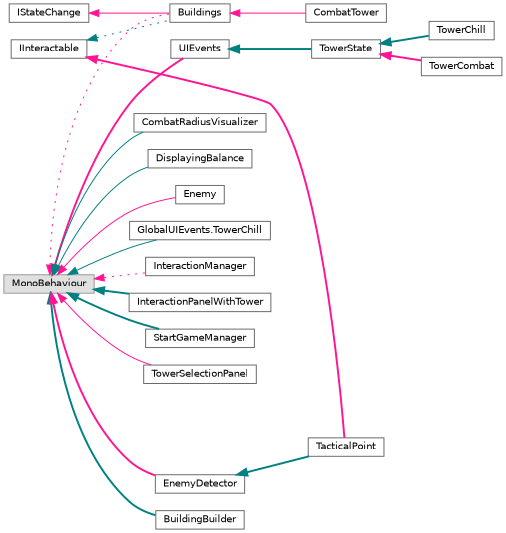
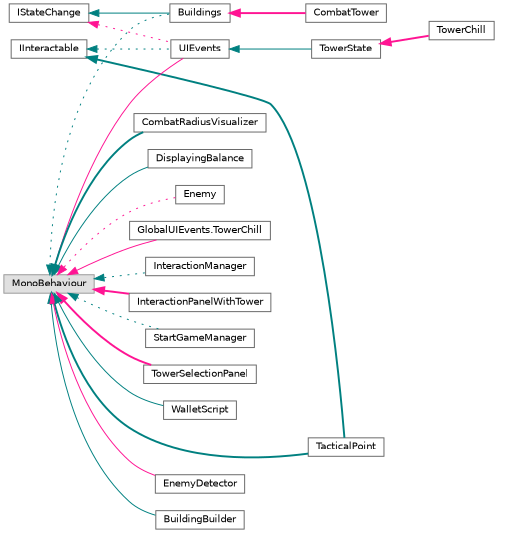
edge "Buildings" -> "IStateChange": color deeppink -> teal
edge "CombatTower" -> "Buildings": style solid -> bold
edge "Buildings" -> "IInteractable": now "UIEvents" -> "IInteractable"
edge "UIEvents" -> "IStateChange": added
edge "TowerChill" -> "TowerState": color teal -> deeppink
edge "TowerState" -> "UIEvents": style bold -> solid
node "TowerCombat": removed
edge "Buildings" -> "MonoBehaviour": color deeppink -> teal
edge "UIEvents" -> "MonoBehaviour": style bold -> solid
edge "TacticalPoint" -> "IInteractable": color deeppink -> teal
edge "CombatRadiusVisualizer" -> "MonoBehaviour": style solid -> bold
edge "Enemy" -> "MonoBehaviour": style solid -> dotted
edge "GlobalUIEvents.TowerChill" -> "MonoBehaviour": color teal -> deeppink
edge "InteractionManager" -> "MonoBehaviour": color deeppink -> teal
edge "InteractionPanelWithTower" -> "MonoBehaviour": color teal -> deeppink
edge "StartGameManager" -> "MonoBehaviour": style bold -> dotted
edge "TowerSelectionPanel" -> "MonoBehaviour": style solid -> bold
edge "EnemyDetector" -> "MonoBehaviour": style bold -> solid
node "WalletScript": added
edge "BuildingBuilder" -> "MonoBehaviour": style bold -> solid
edge "TacticalPoint" -> "EnemyDetector": now "TacticalPoint" -> "MonoBehaviour"
